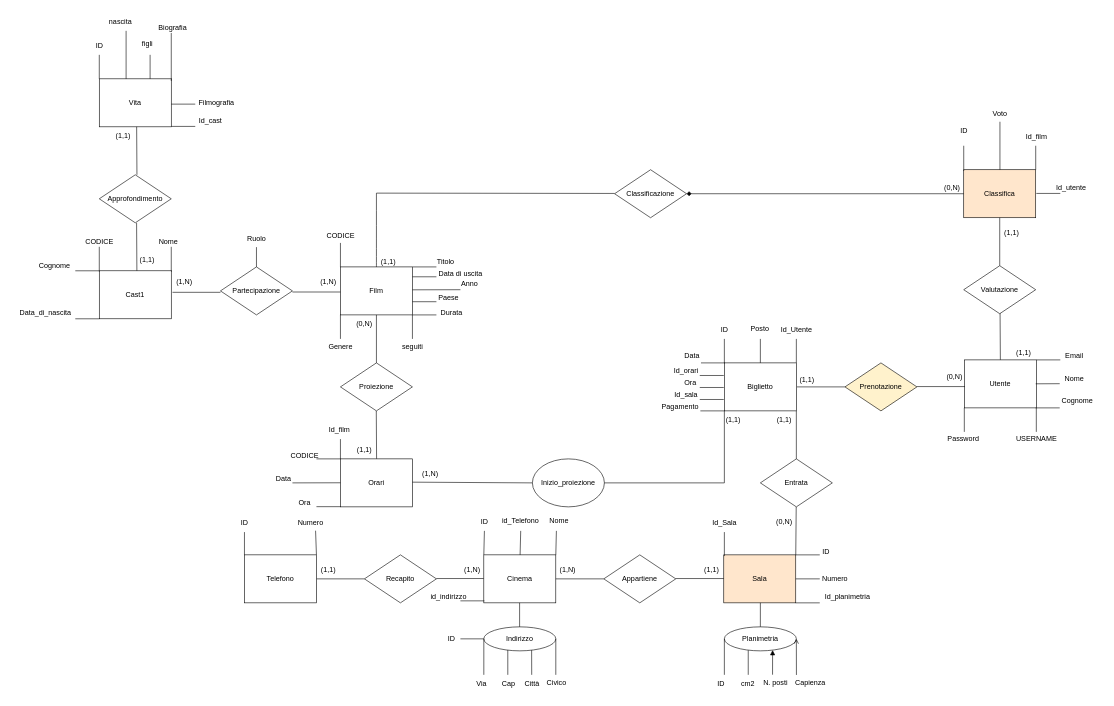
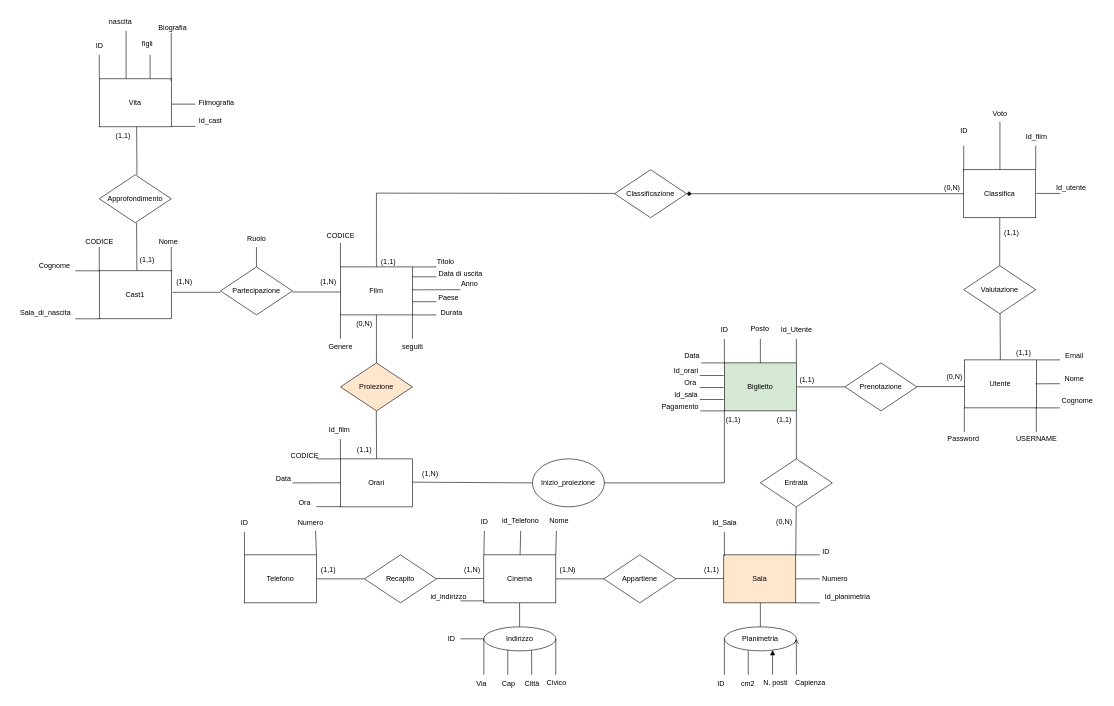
node "Classifica": fillcolor #ffe6cc -> #ffffff
node "Data_di_nascita": label "Data_di_nascita" -> "Sala_di_nascita"
node "Proiezione": fillcolor #ffffff -> #ffe6cc
node "Biglietto": fillcolor #ffffff -> #d5e8d4
node "Prenotazione": fillcolor #fff2cc -> #ffffff
